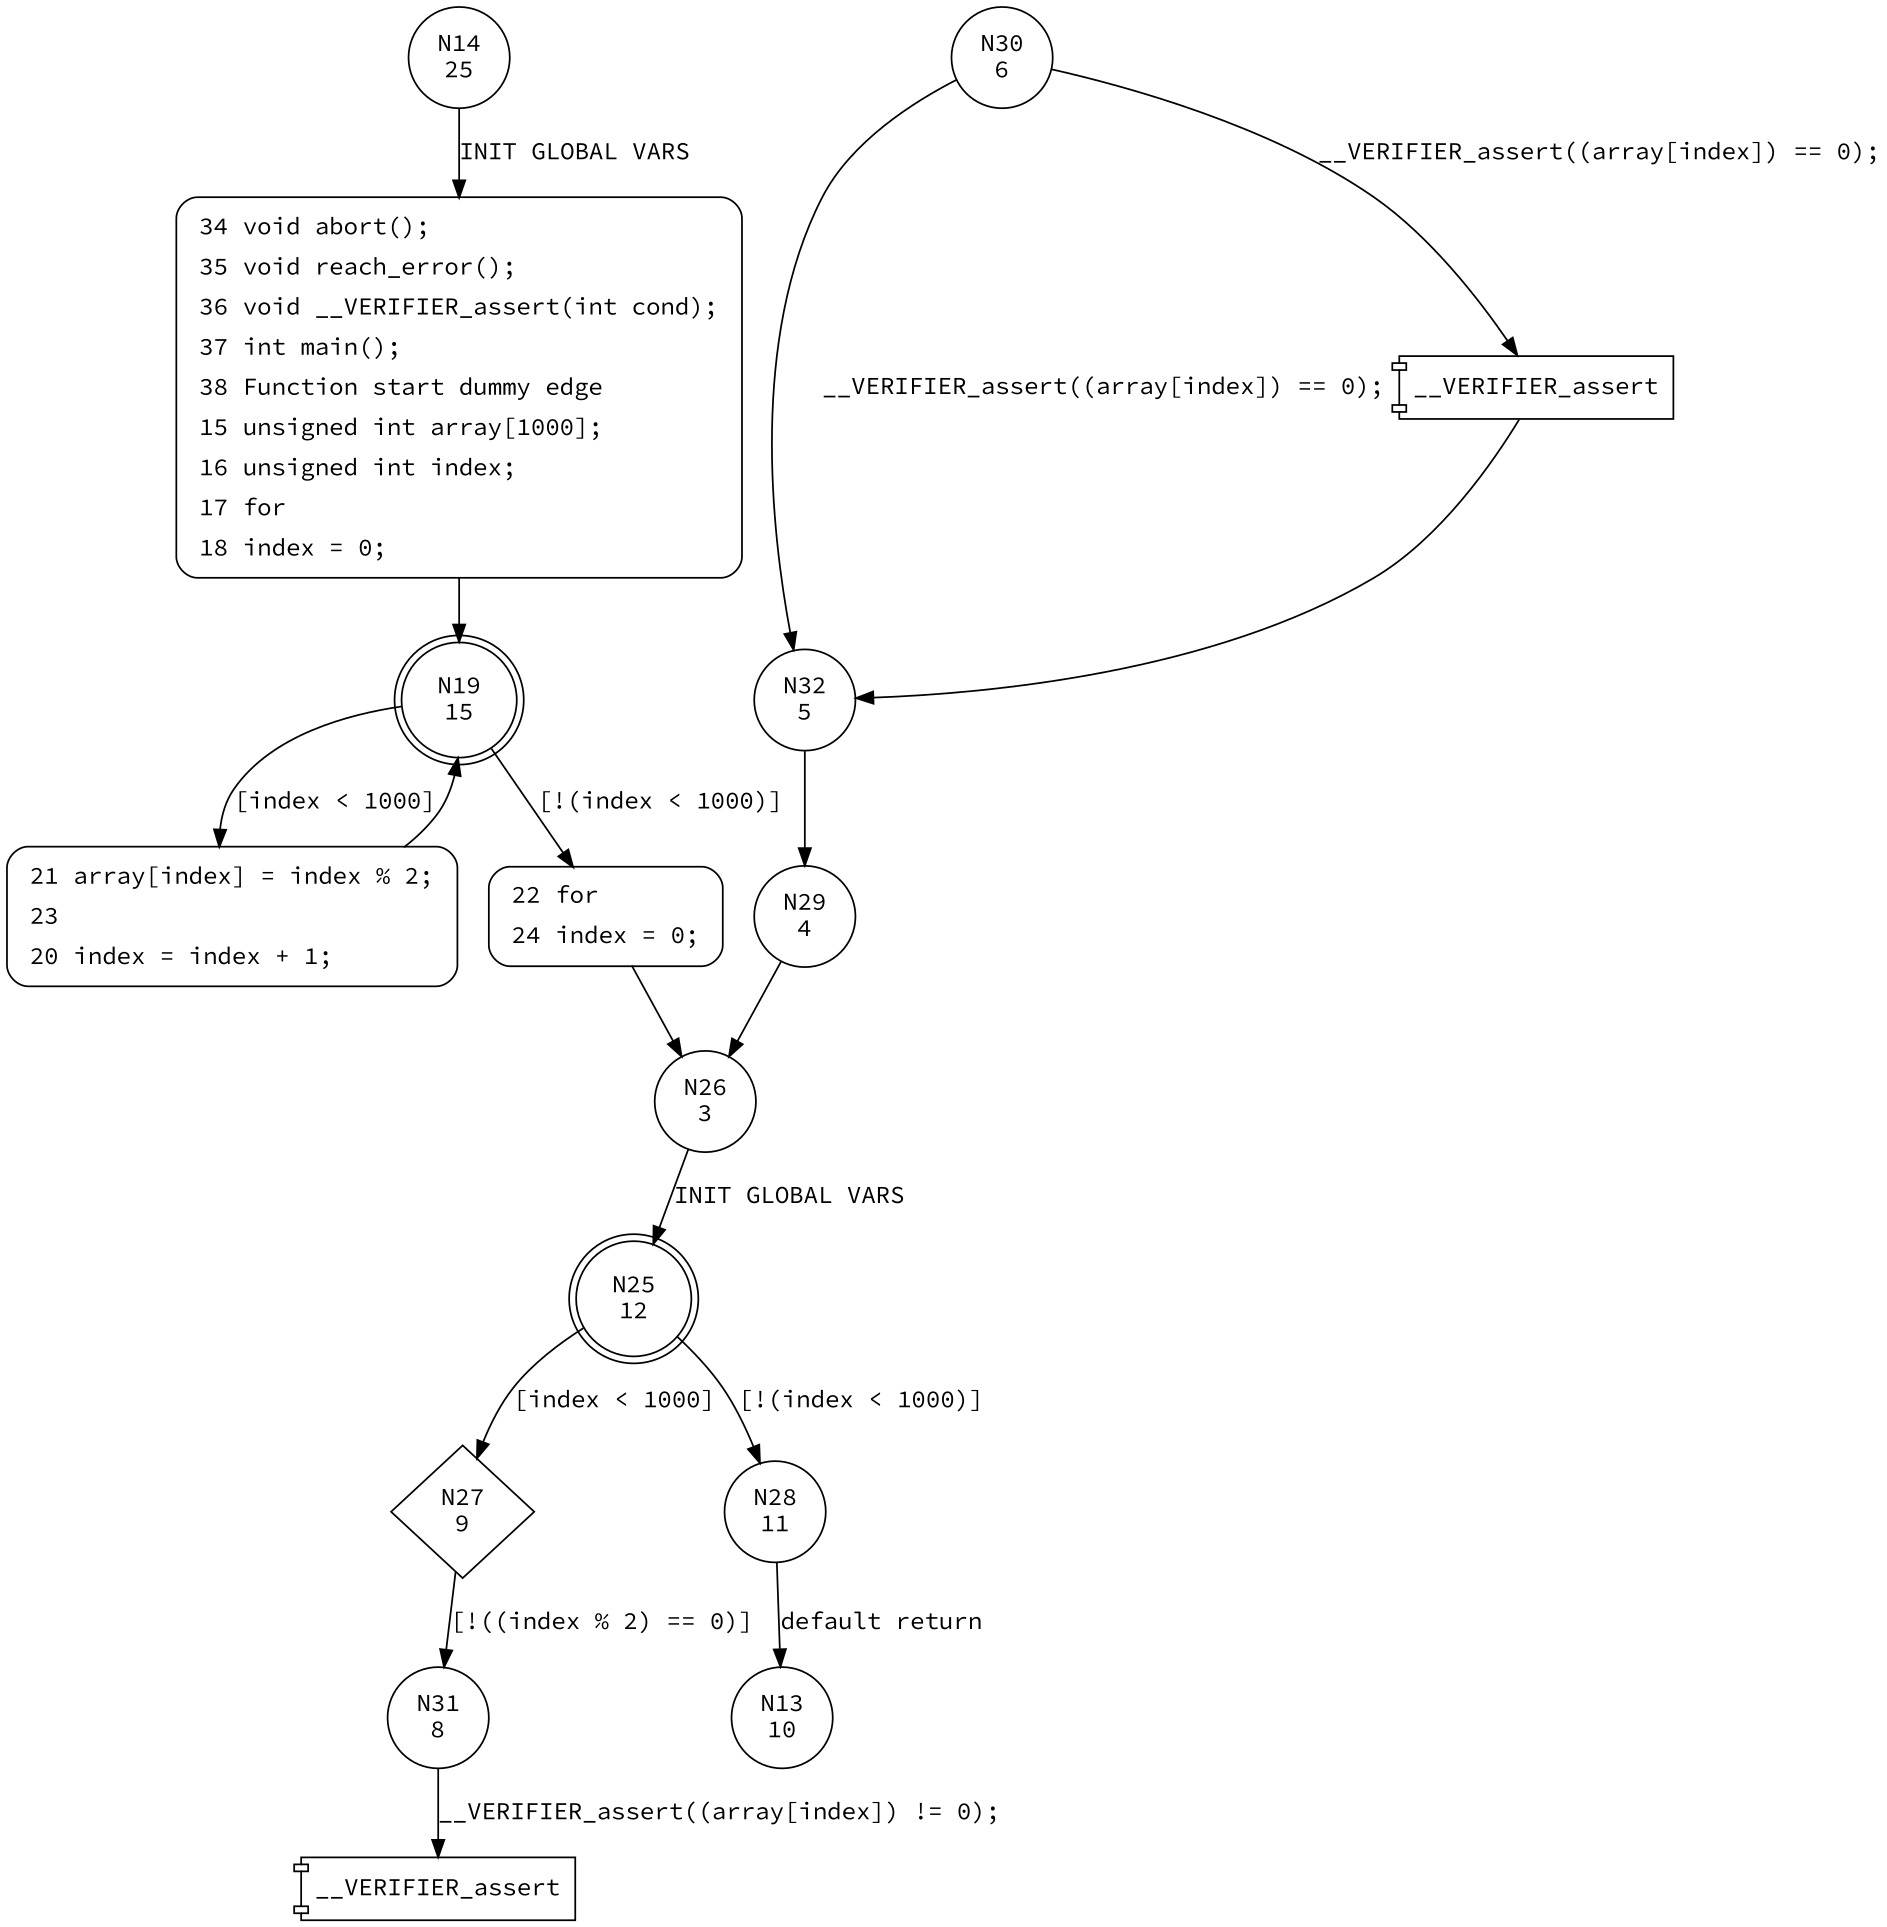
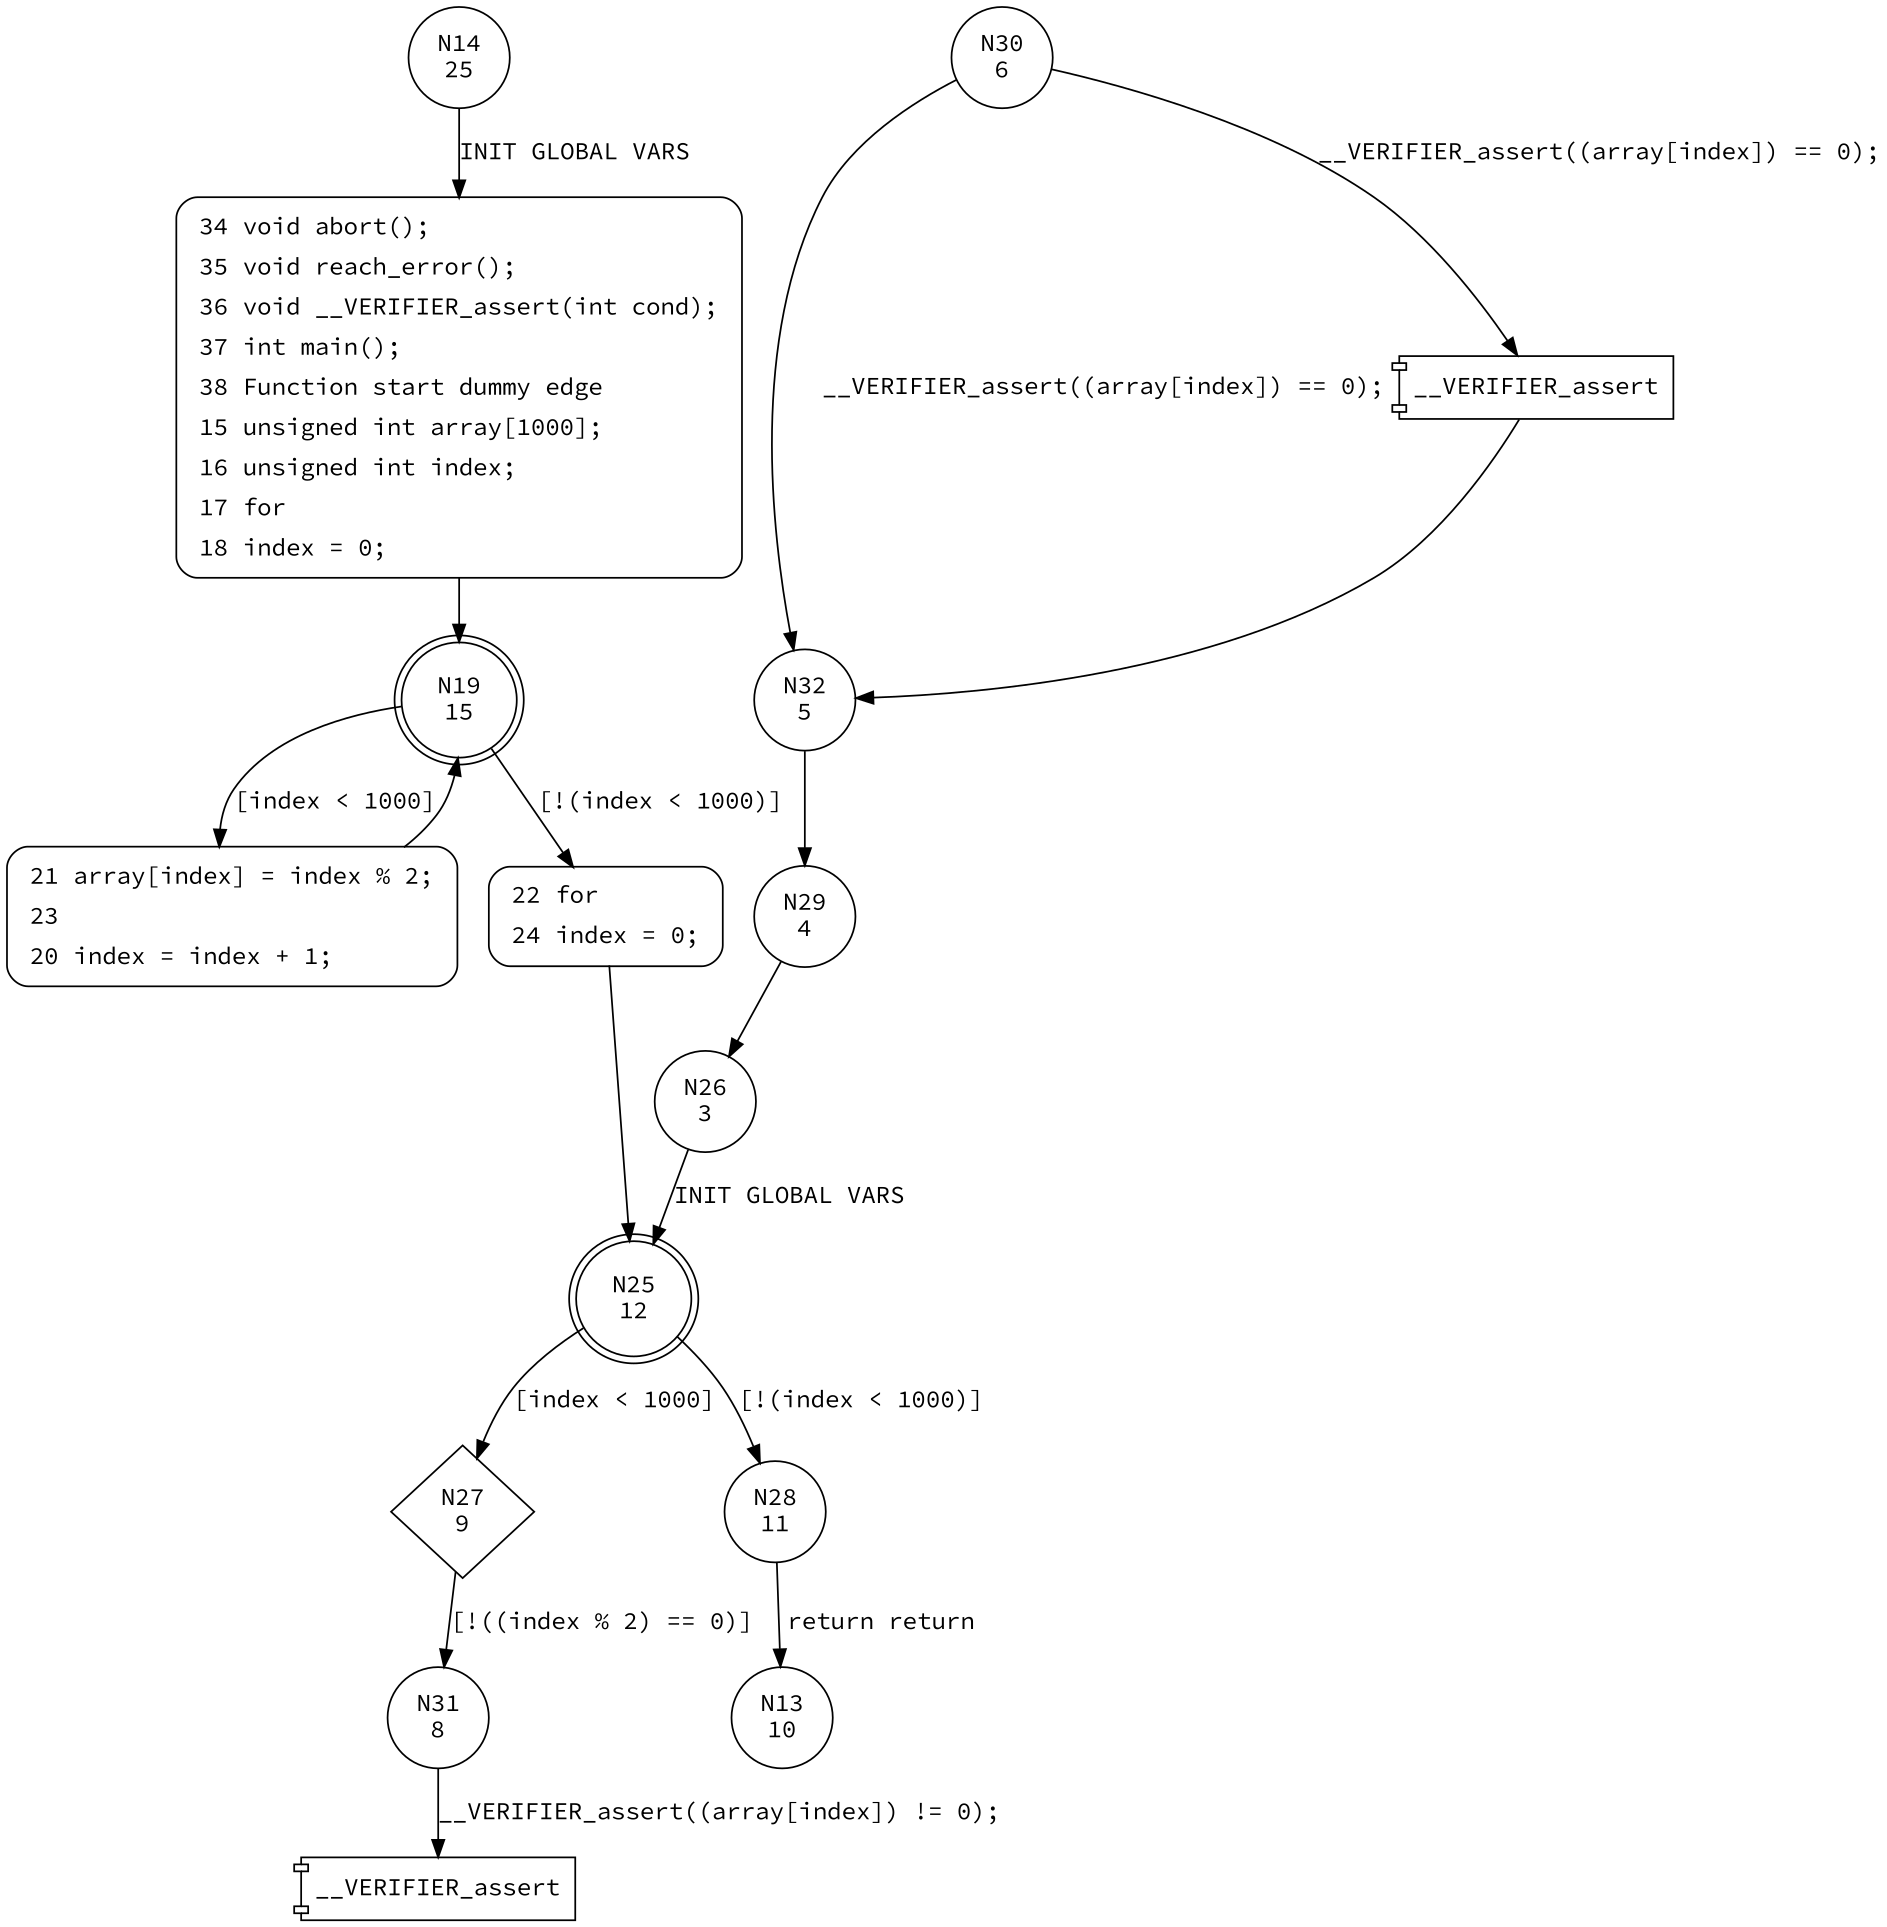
edge "22" -> "N26 3": now "22" -> "N25 12"
edge "N28 11" -> "N13 10": label "default return" -> "return return"
